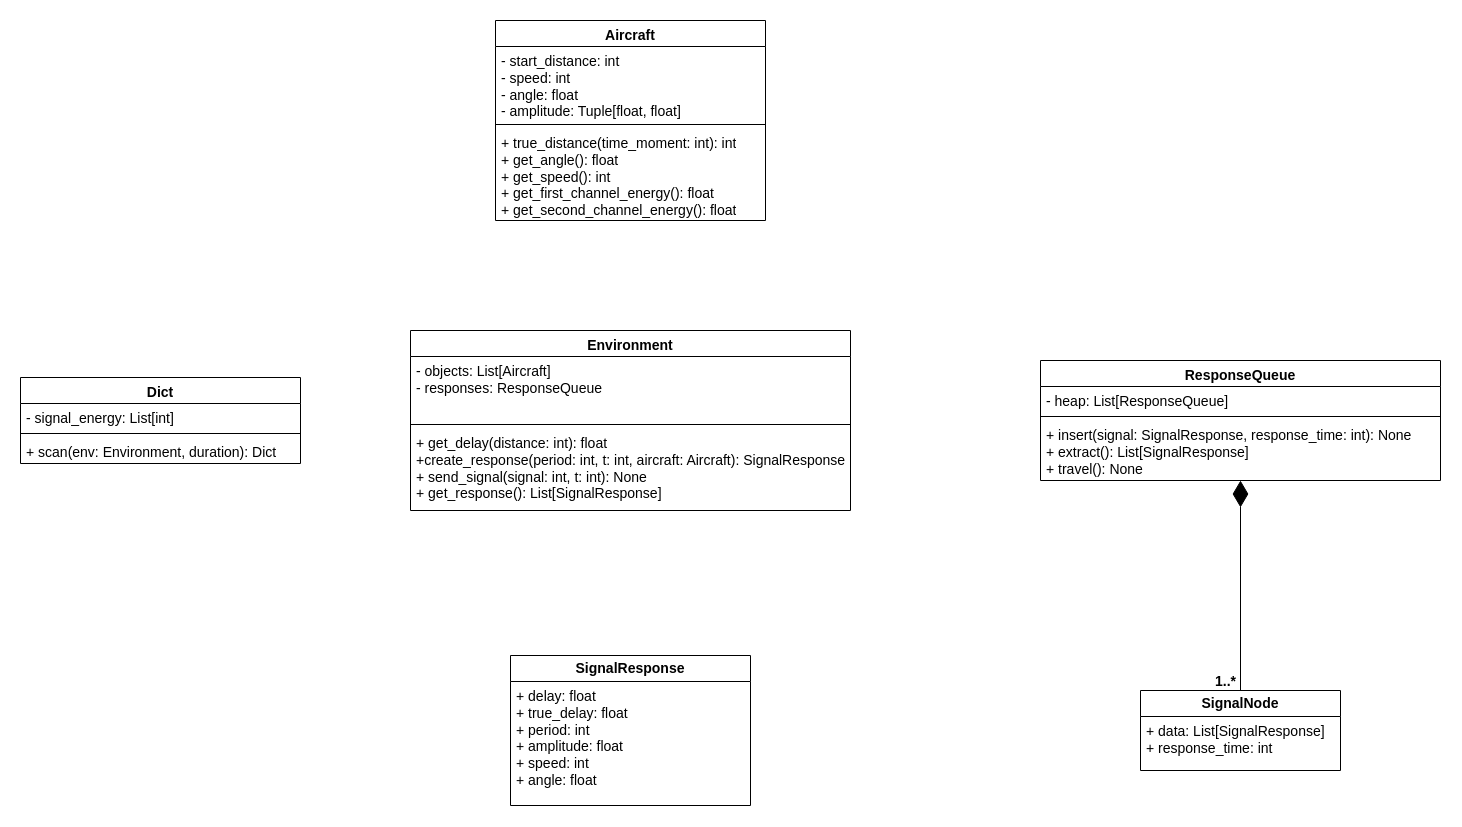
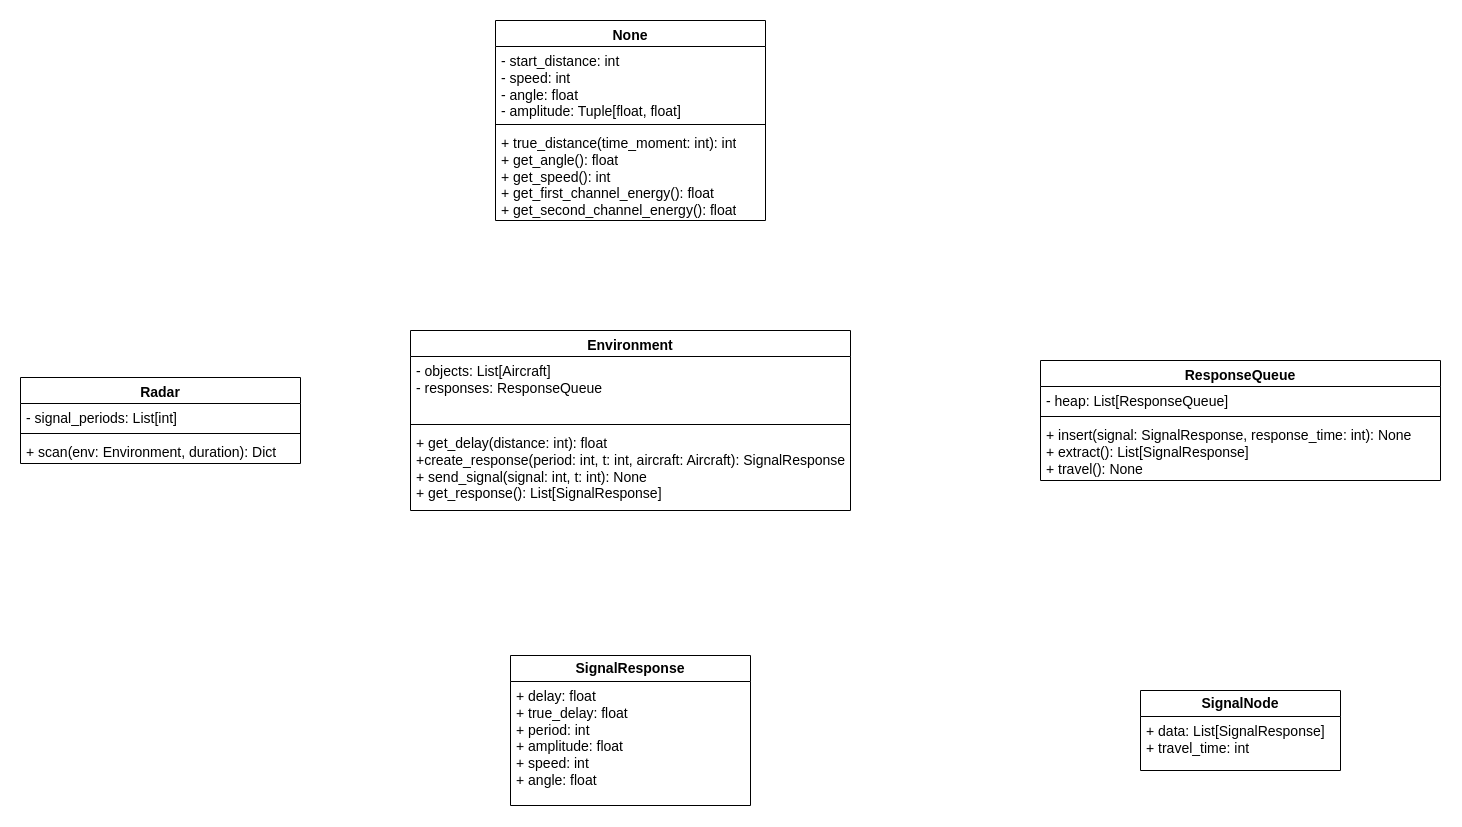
node "Aircraft": label "Aircraft" -> "None"
node "Dict": label "Dict" -> "Radar"
node "- signal_energy: List[int]": label "- signal_energy: List[int]" -> "- signal_periods: List[int]"
edge "SignalNode" -> "ResponseQueue": removed, label "1..*"
node "+ data: List[SignalResponse] + response_time: int": label "+ data: List[SignalResponse] + response_time: int" -> "+ data: List[SignalResponse] + travel_time: int"
